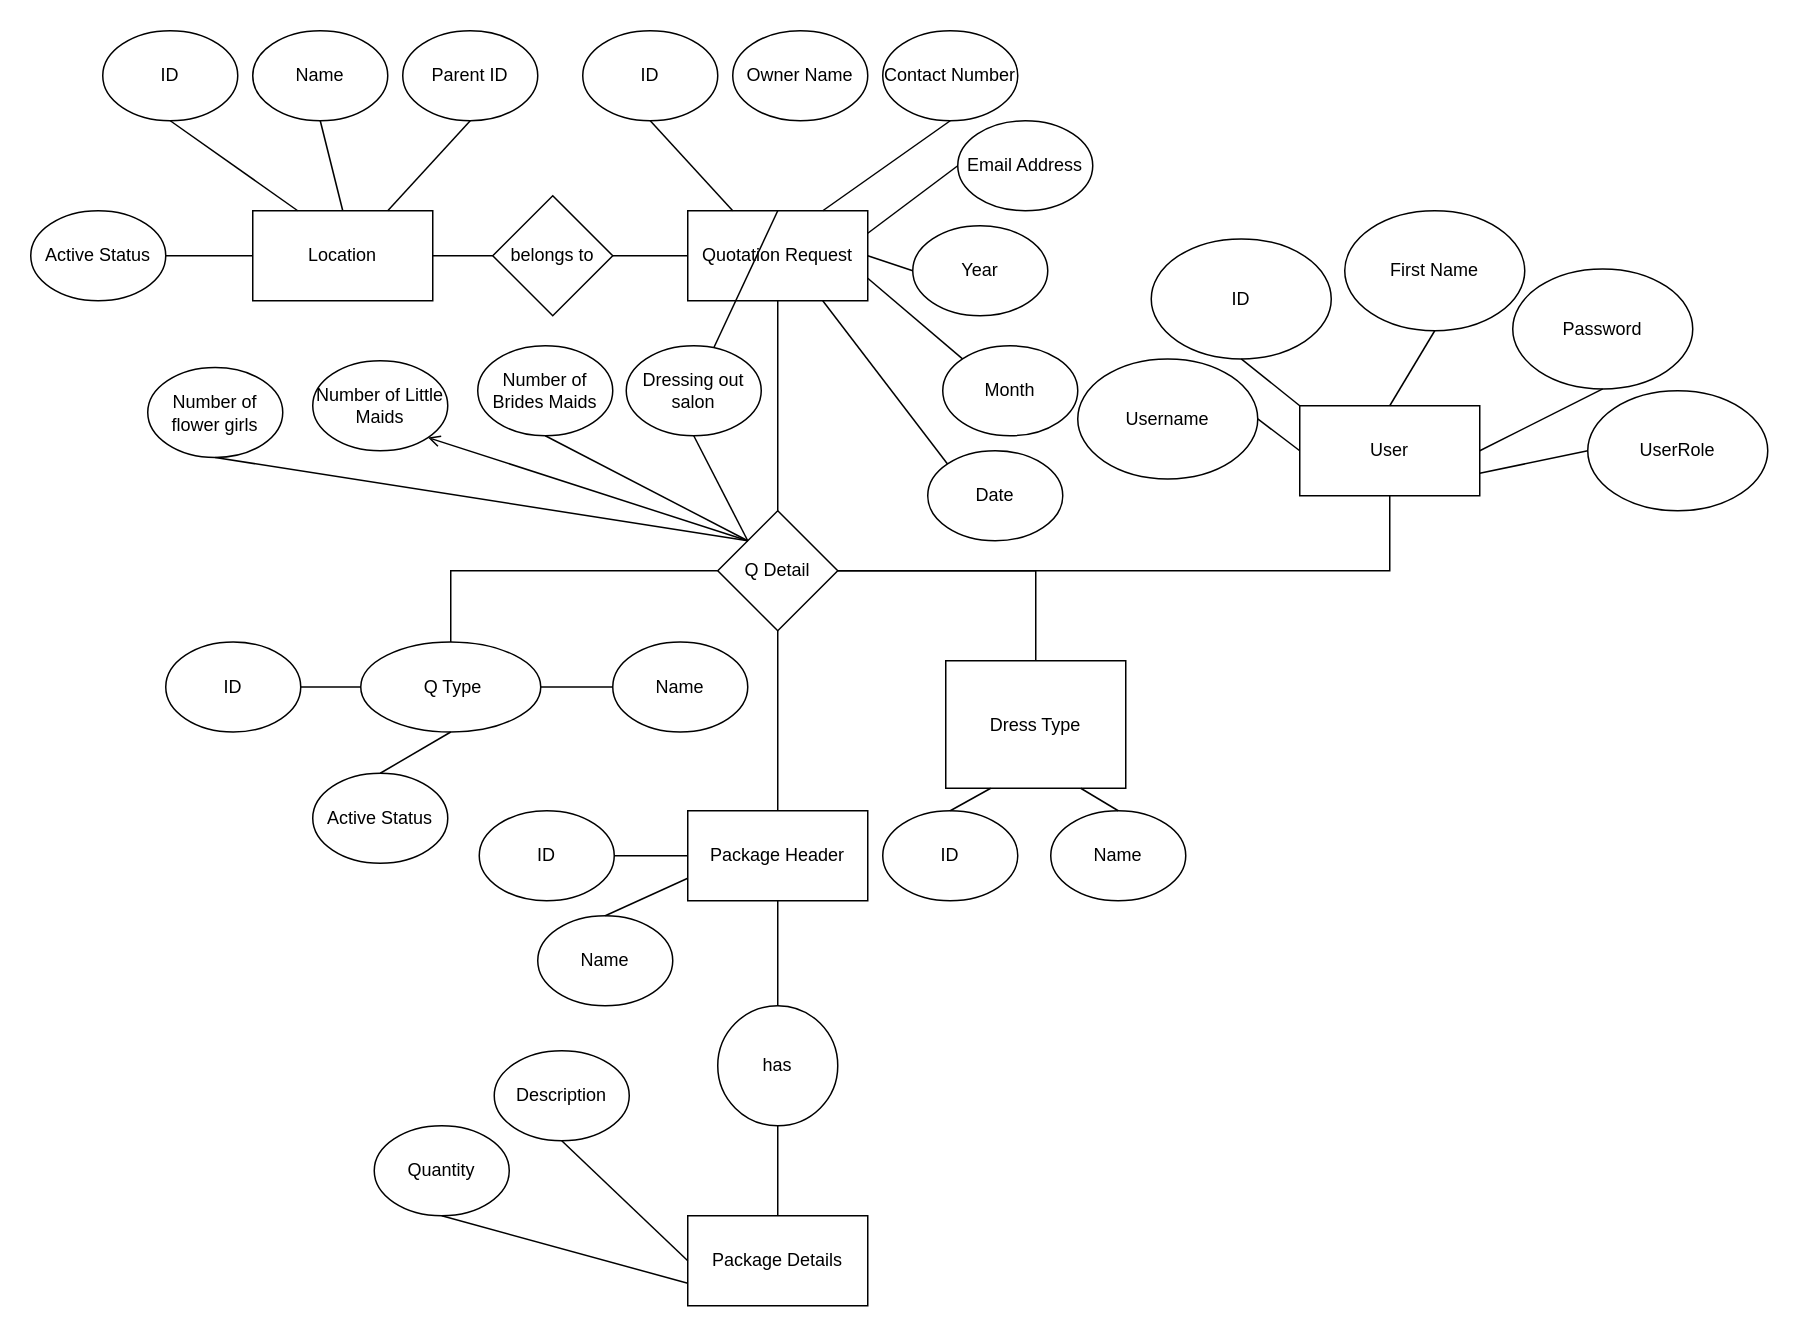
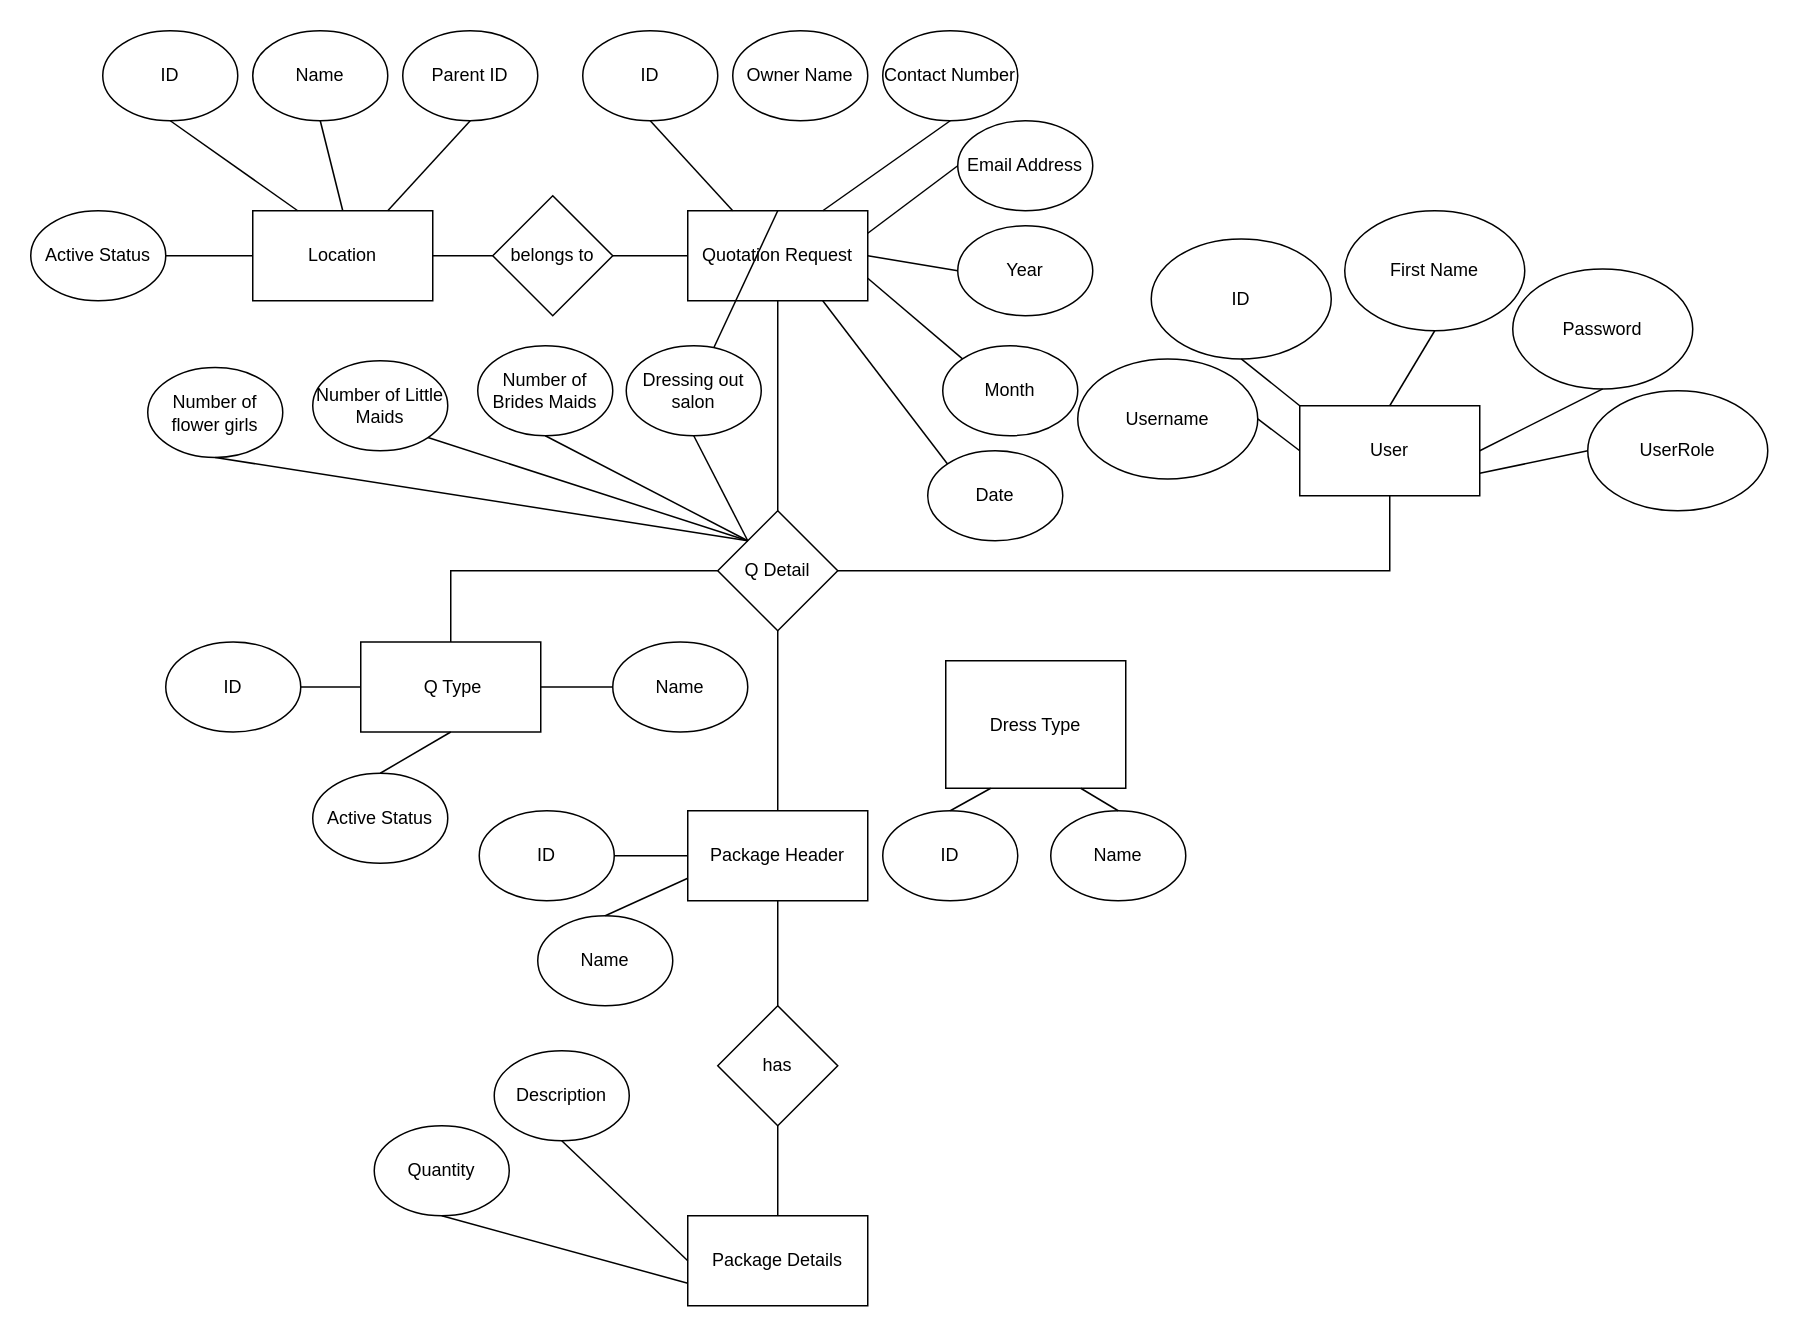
node "Year": moved (980, 271) -> (1025, 271)
edge "Q Detail" -> "Number of Little Maids": arrowhead open -> none
edge "Q Detail" -- "Dress Type": removed
node "Q Type": shape ellipse -> rectangle
node "has": shape ellipse -> diamond
